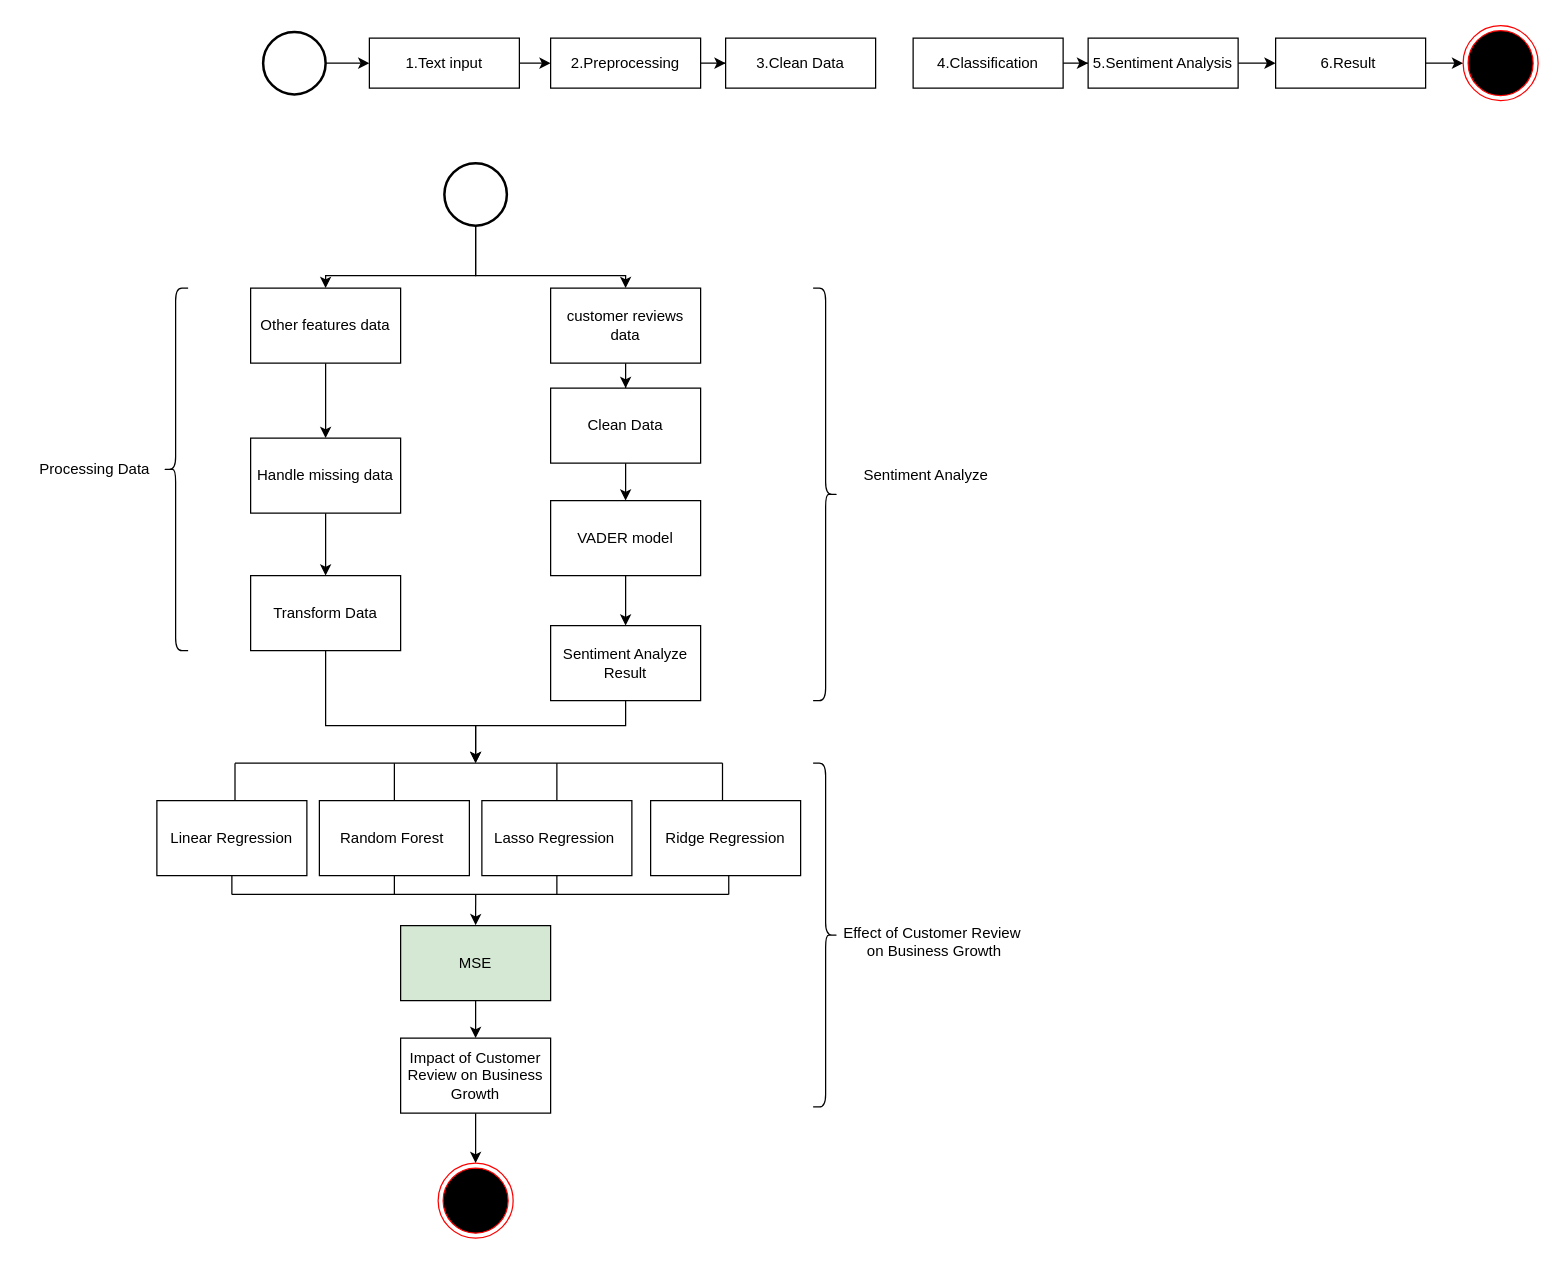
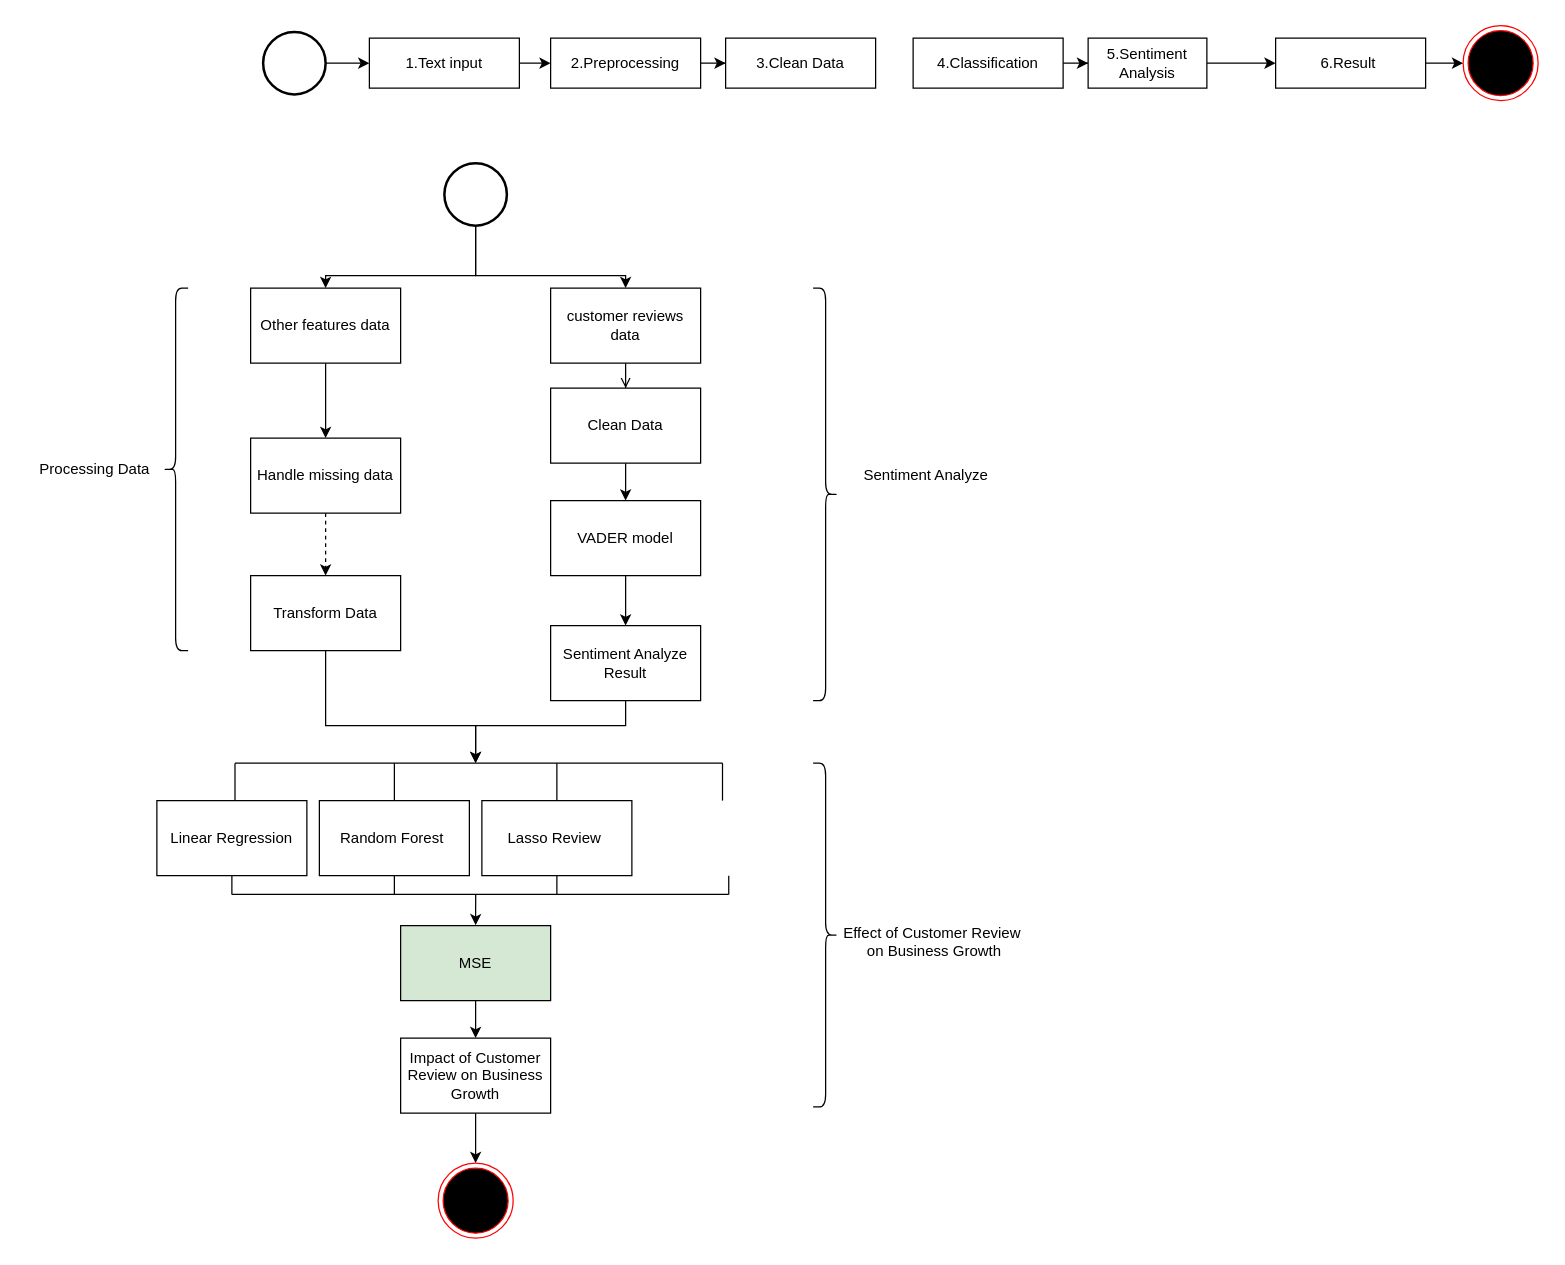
node "5.Sentiment Analysis": size 150x50 -> 119x50
edge "customer reviews data" -> "Clean Data": arrowhead classic -> open
edge "Handle missing data" -> "Transform Data": style solid -> dashed
node "Lasso Regression": label "Lasso Regression" -> "Lasso Review"
node "Ridge Regression": removed
